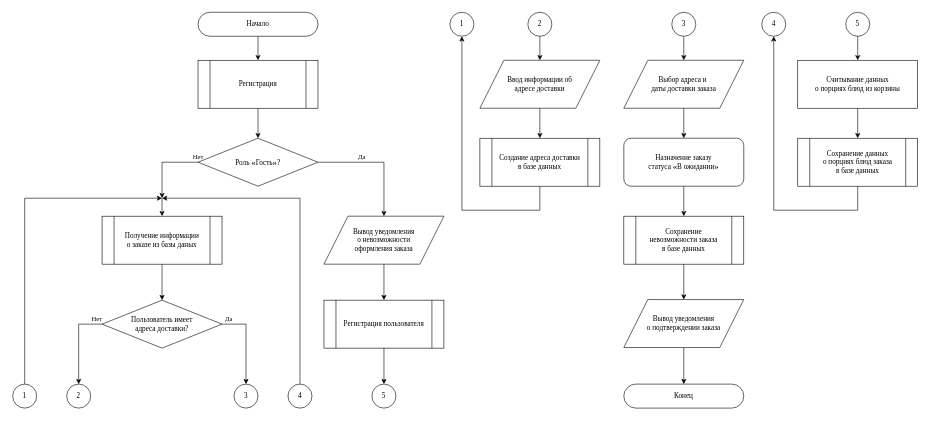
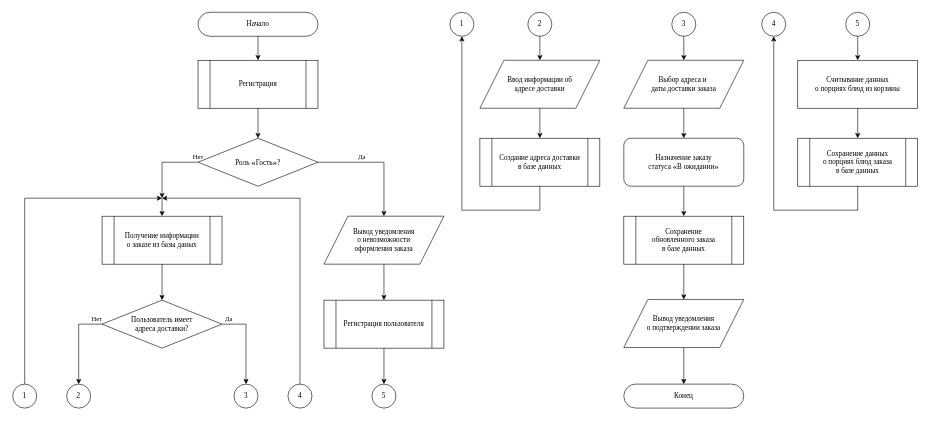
node "Сохранение невозможности заказа в базе данных": label "Сохранение невозможности заказа в базе данных" -> "Сохранение обновленного заказа в базе данных"
